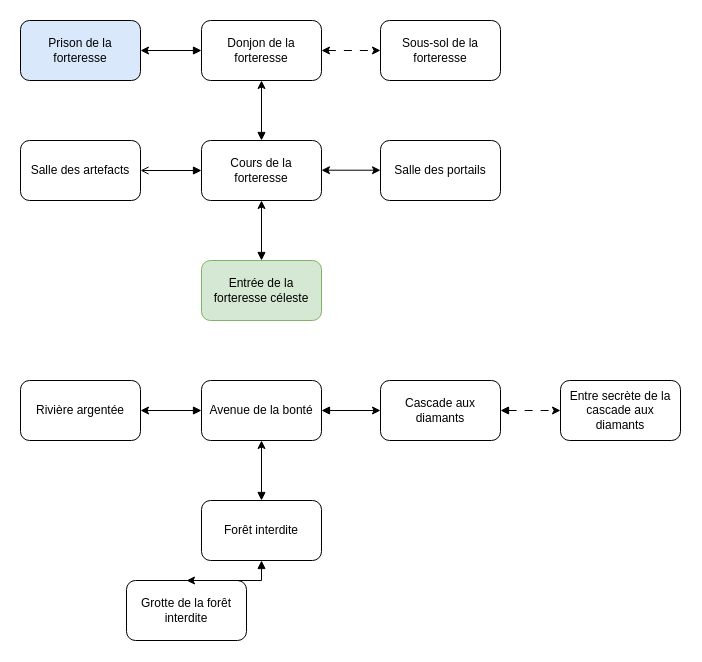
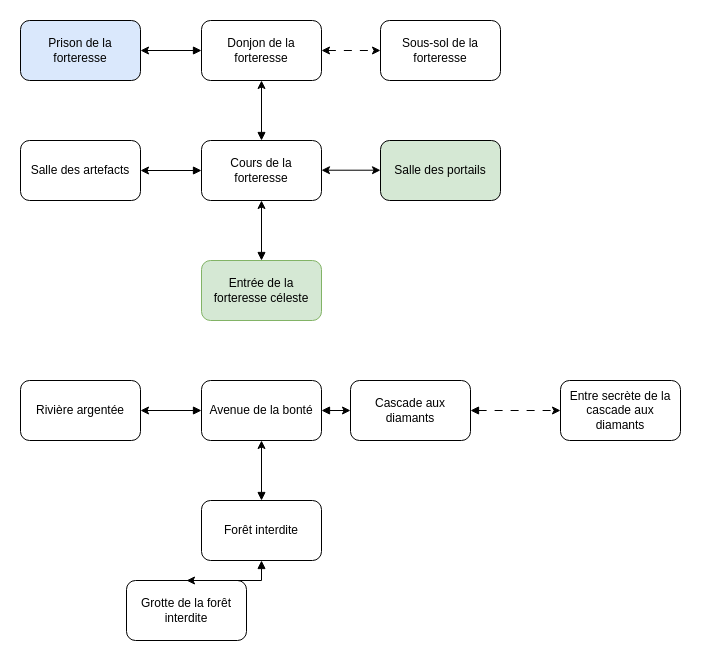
edge "Salle des artefacts" -- "Cours de la forteresse": arrowhead open -> classic
node "Salle des portails": fillcolor #ffffff -> #d5e8d4
node "Cascade aux diamants": moved (441, 411) -> (411, 411)
